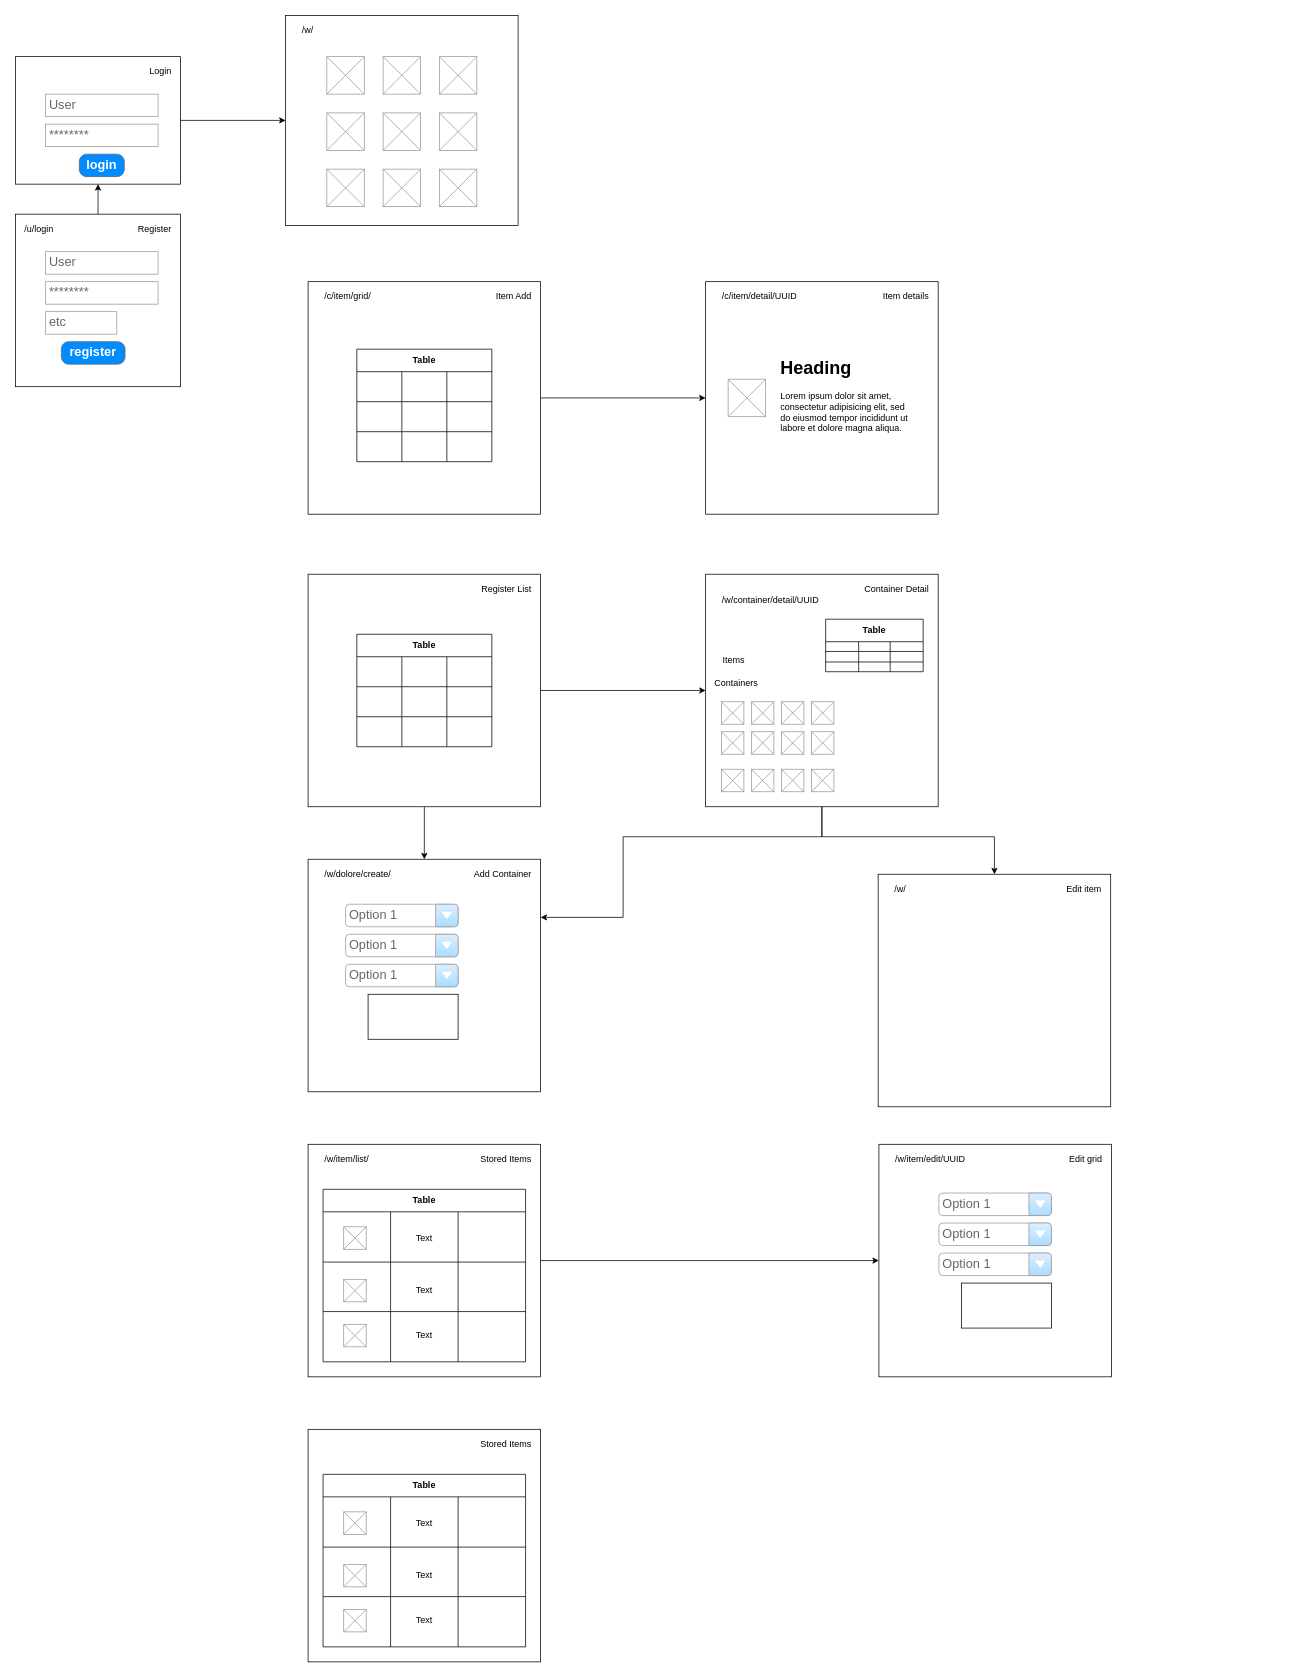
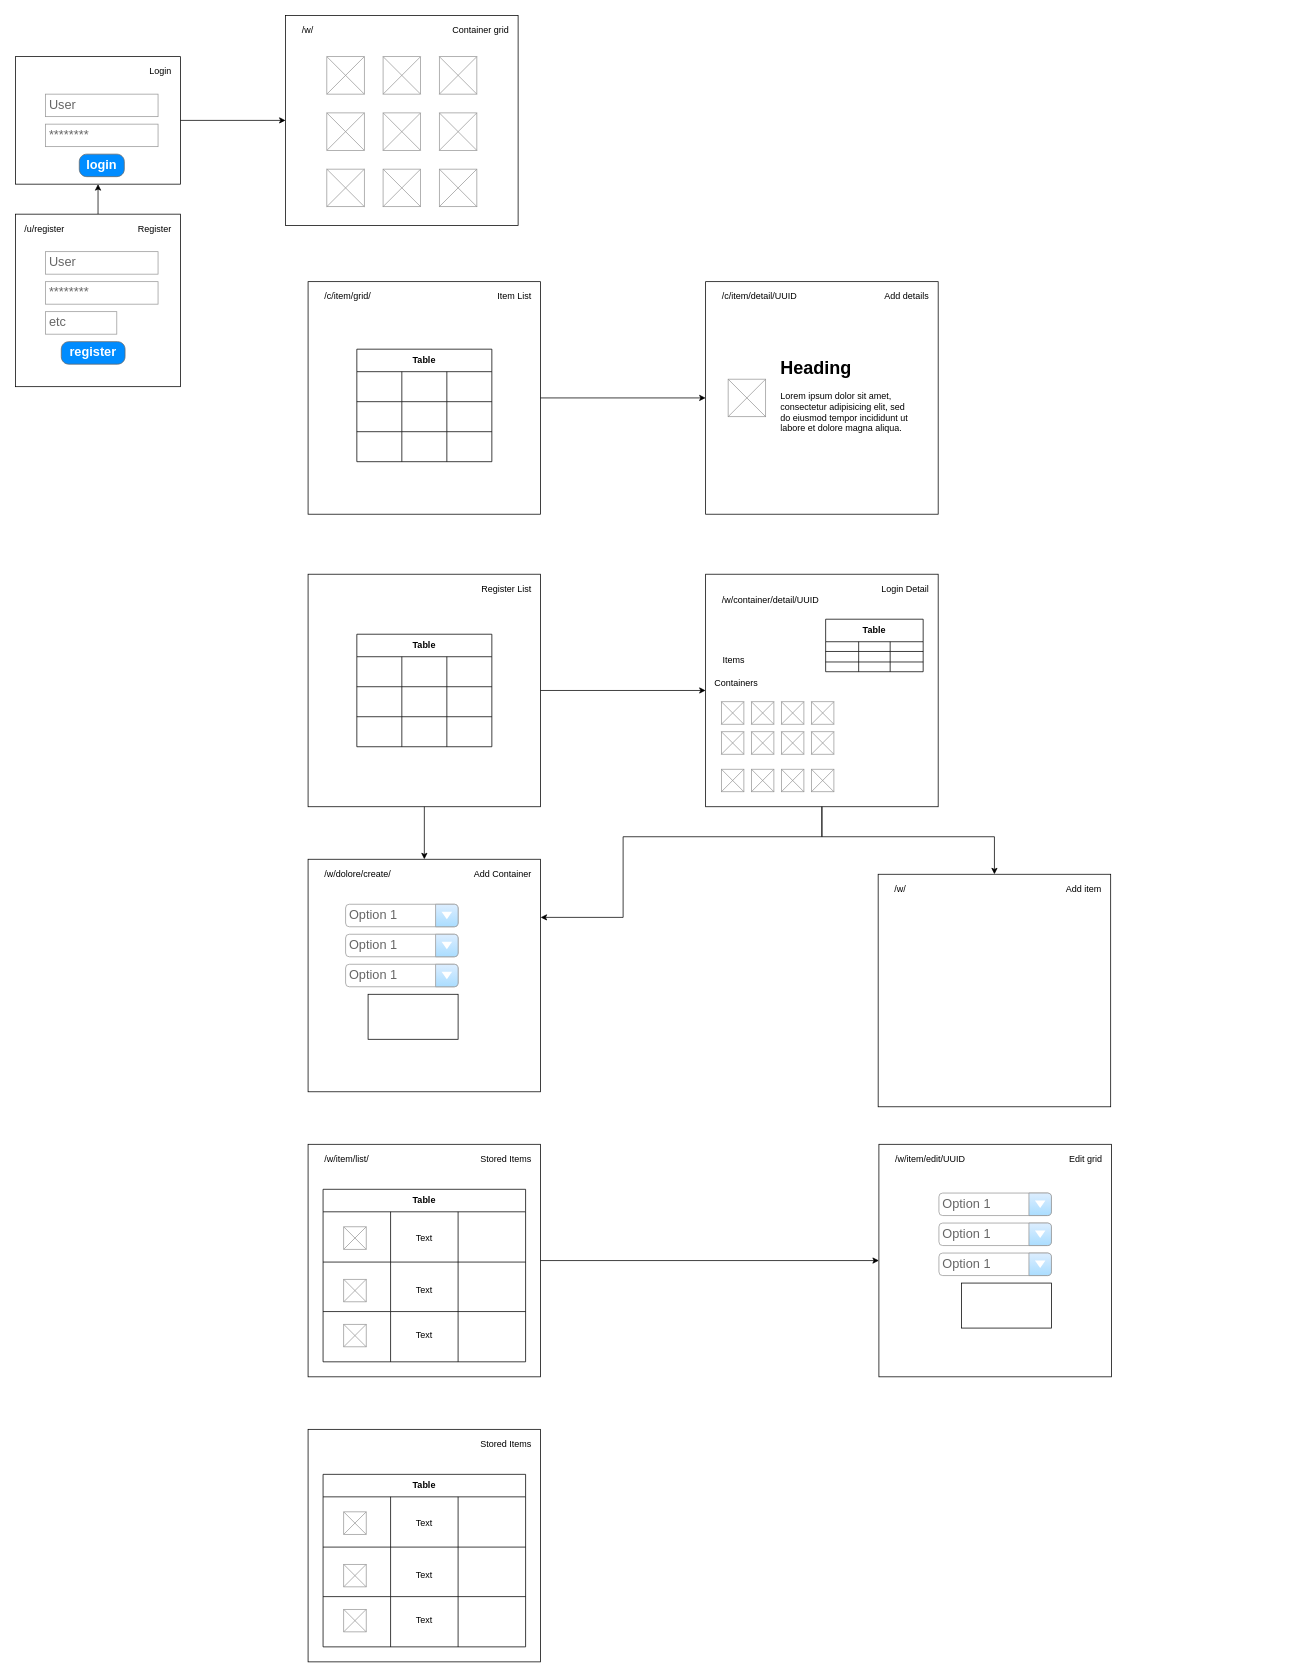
node "Container grid": added
node "/u/login": label "/u/login" -> "/u/register"
node "Item Add": label "Item Add" -> "Item List"
node "Item details": label "Item details" -> "Add details"
node "Container Detail": label "Container Detail" -> "Login Detail"
node "Edit item": label "Edit item" -> "Add item"
